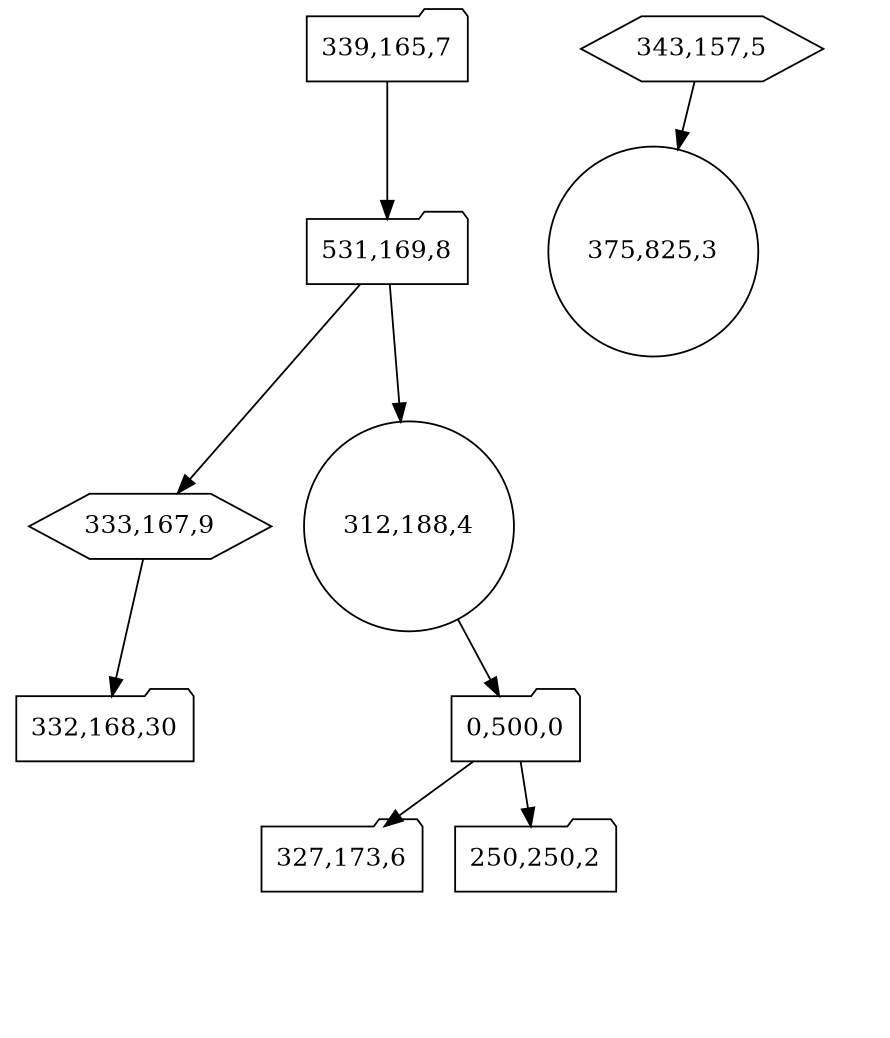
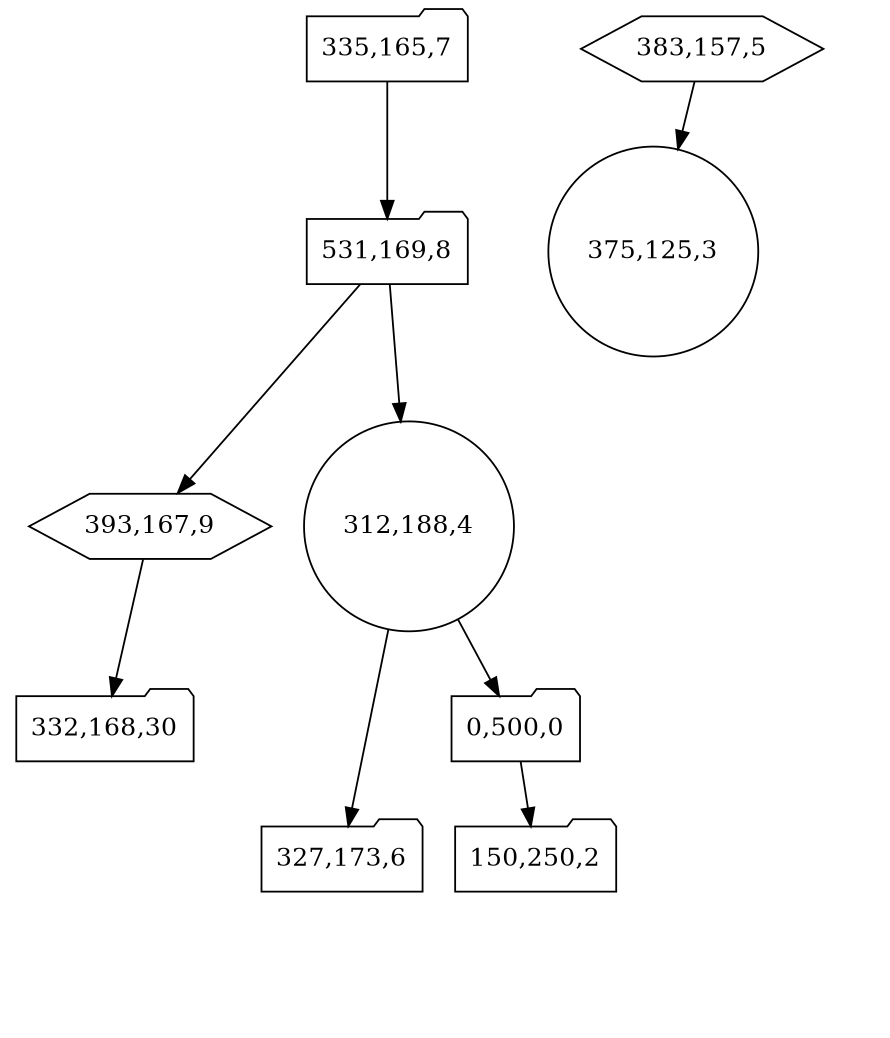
node "339,165,7": label "339,165,7" -> "335,165,7"
node "343,157,5": label "343,157,5" -> "383,157,5"
node "375,825,3": label "375,825,3" -> "375,125,3"
node "333,167,9": label "333,167,9" -> "393,167,9"
edge "0,500,0" -> "327,173,6": now "312,188,4" -> "327,173,6"
node "250,250,2": label "250,250,2" -> "150,250,2"
